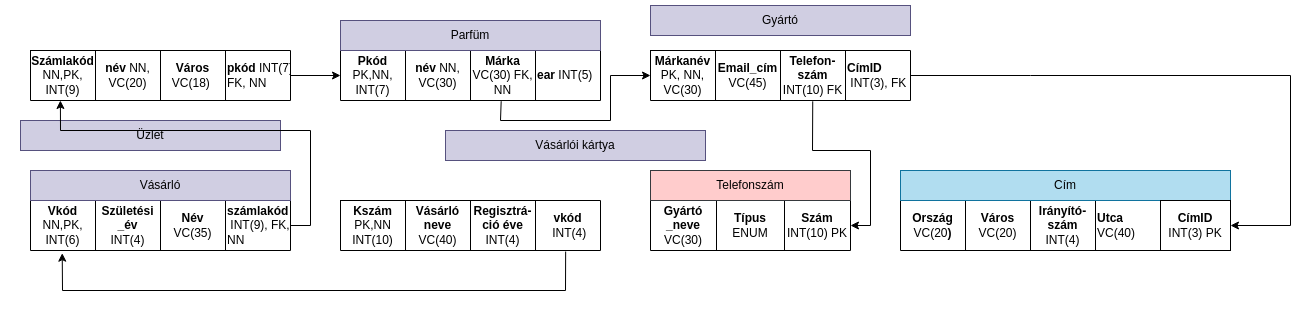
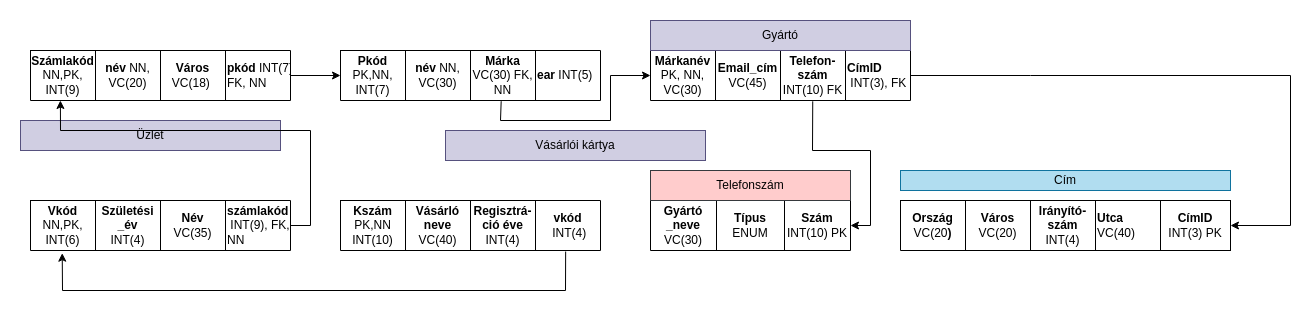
node "Gyártó": moved (781, 21) -> (781, 36)
node "Parfüm": removed
node "Vásárló": removed
node "Cím": size 330x30 -> 330x20
